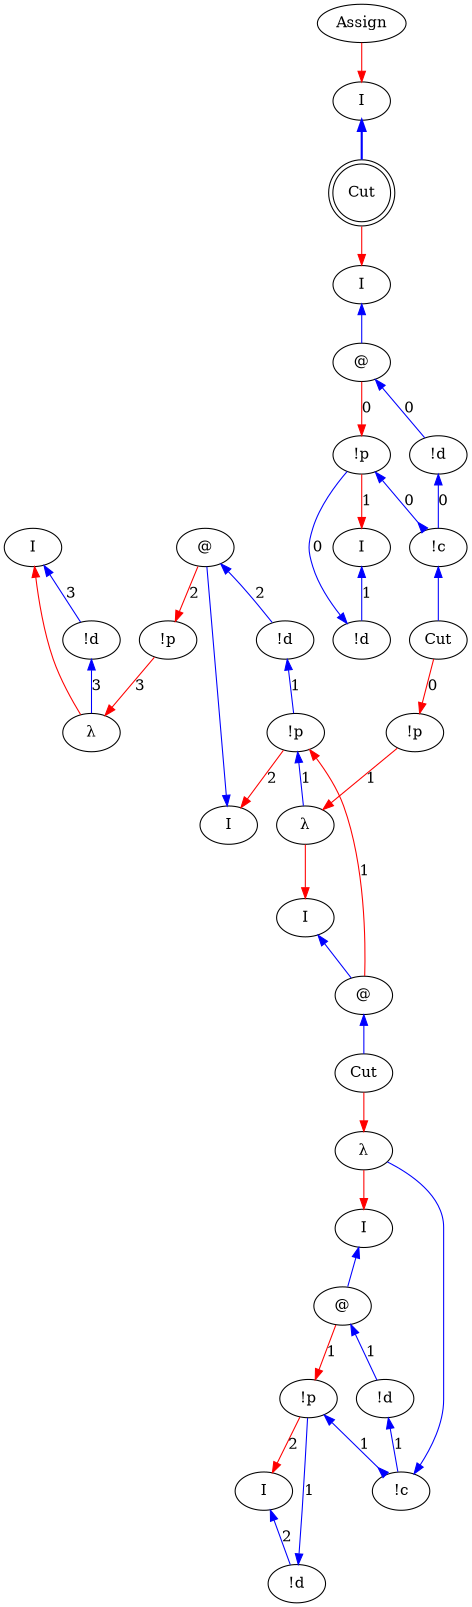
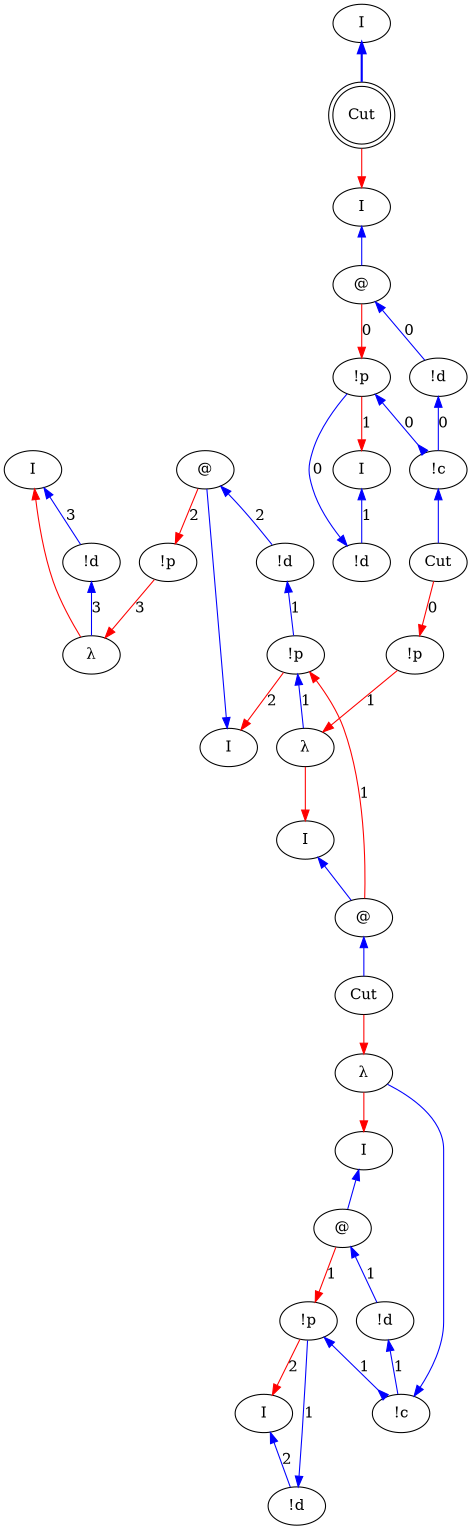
node "Assign": removed
